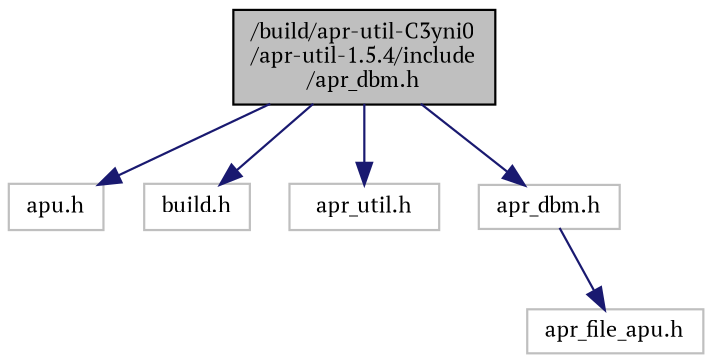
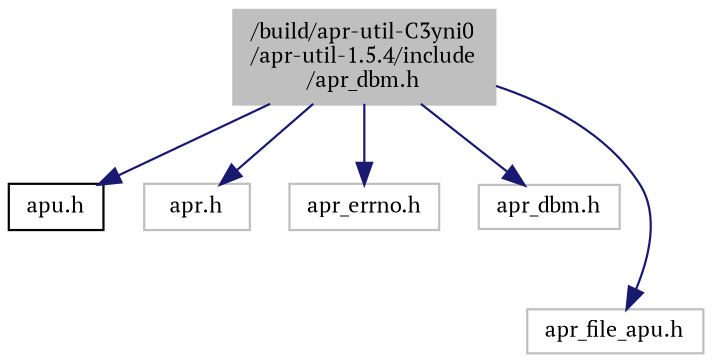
node "/build/apr-util-C3yni0 /apr-util-1.5.4/include /apr_dbm.h": color black -> grey75
node "apu.h": color grey75 -> black
node "build.h": label "build.h" -> "apr.h"
node "apr_util.h": label "apr_util.h" -> "apr_errno.h"
edge "apr_dbm.h" -> "apr_file_apu.h": now "/build/apr-util-C3yni0 /apr-util-1.5.4/include /apr_dbm.h" -> "apr_file_apu.h"
